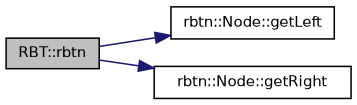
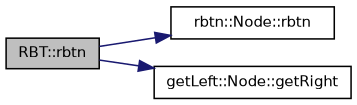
node "rbtn::Node::getLeft": label "rbtn::Node::getLeft" -> "rbtn::Node::rbtn"
node "rbtn::Node::getRight": label "rbtn::Node::getRight" -> "getLeft::Node::getRight"
